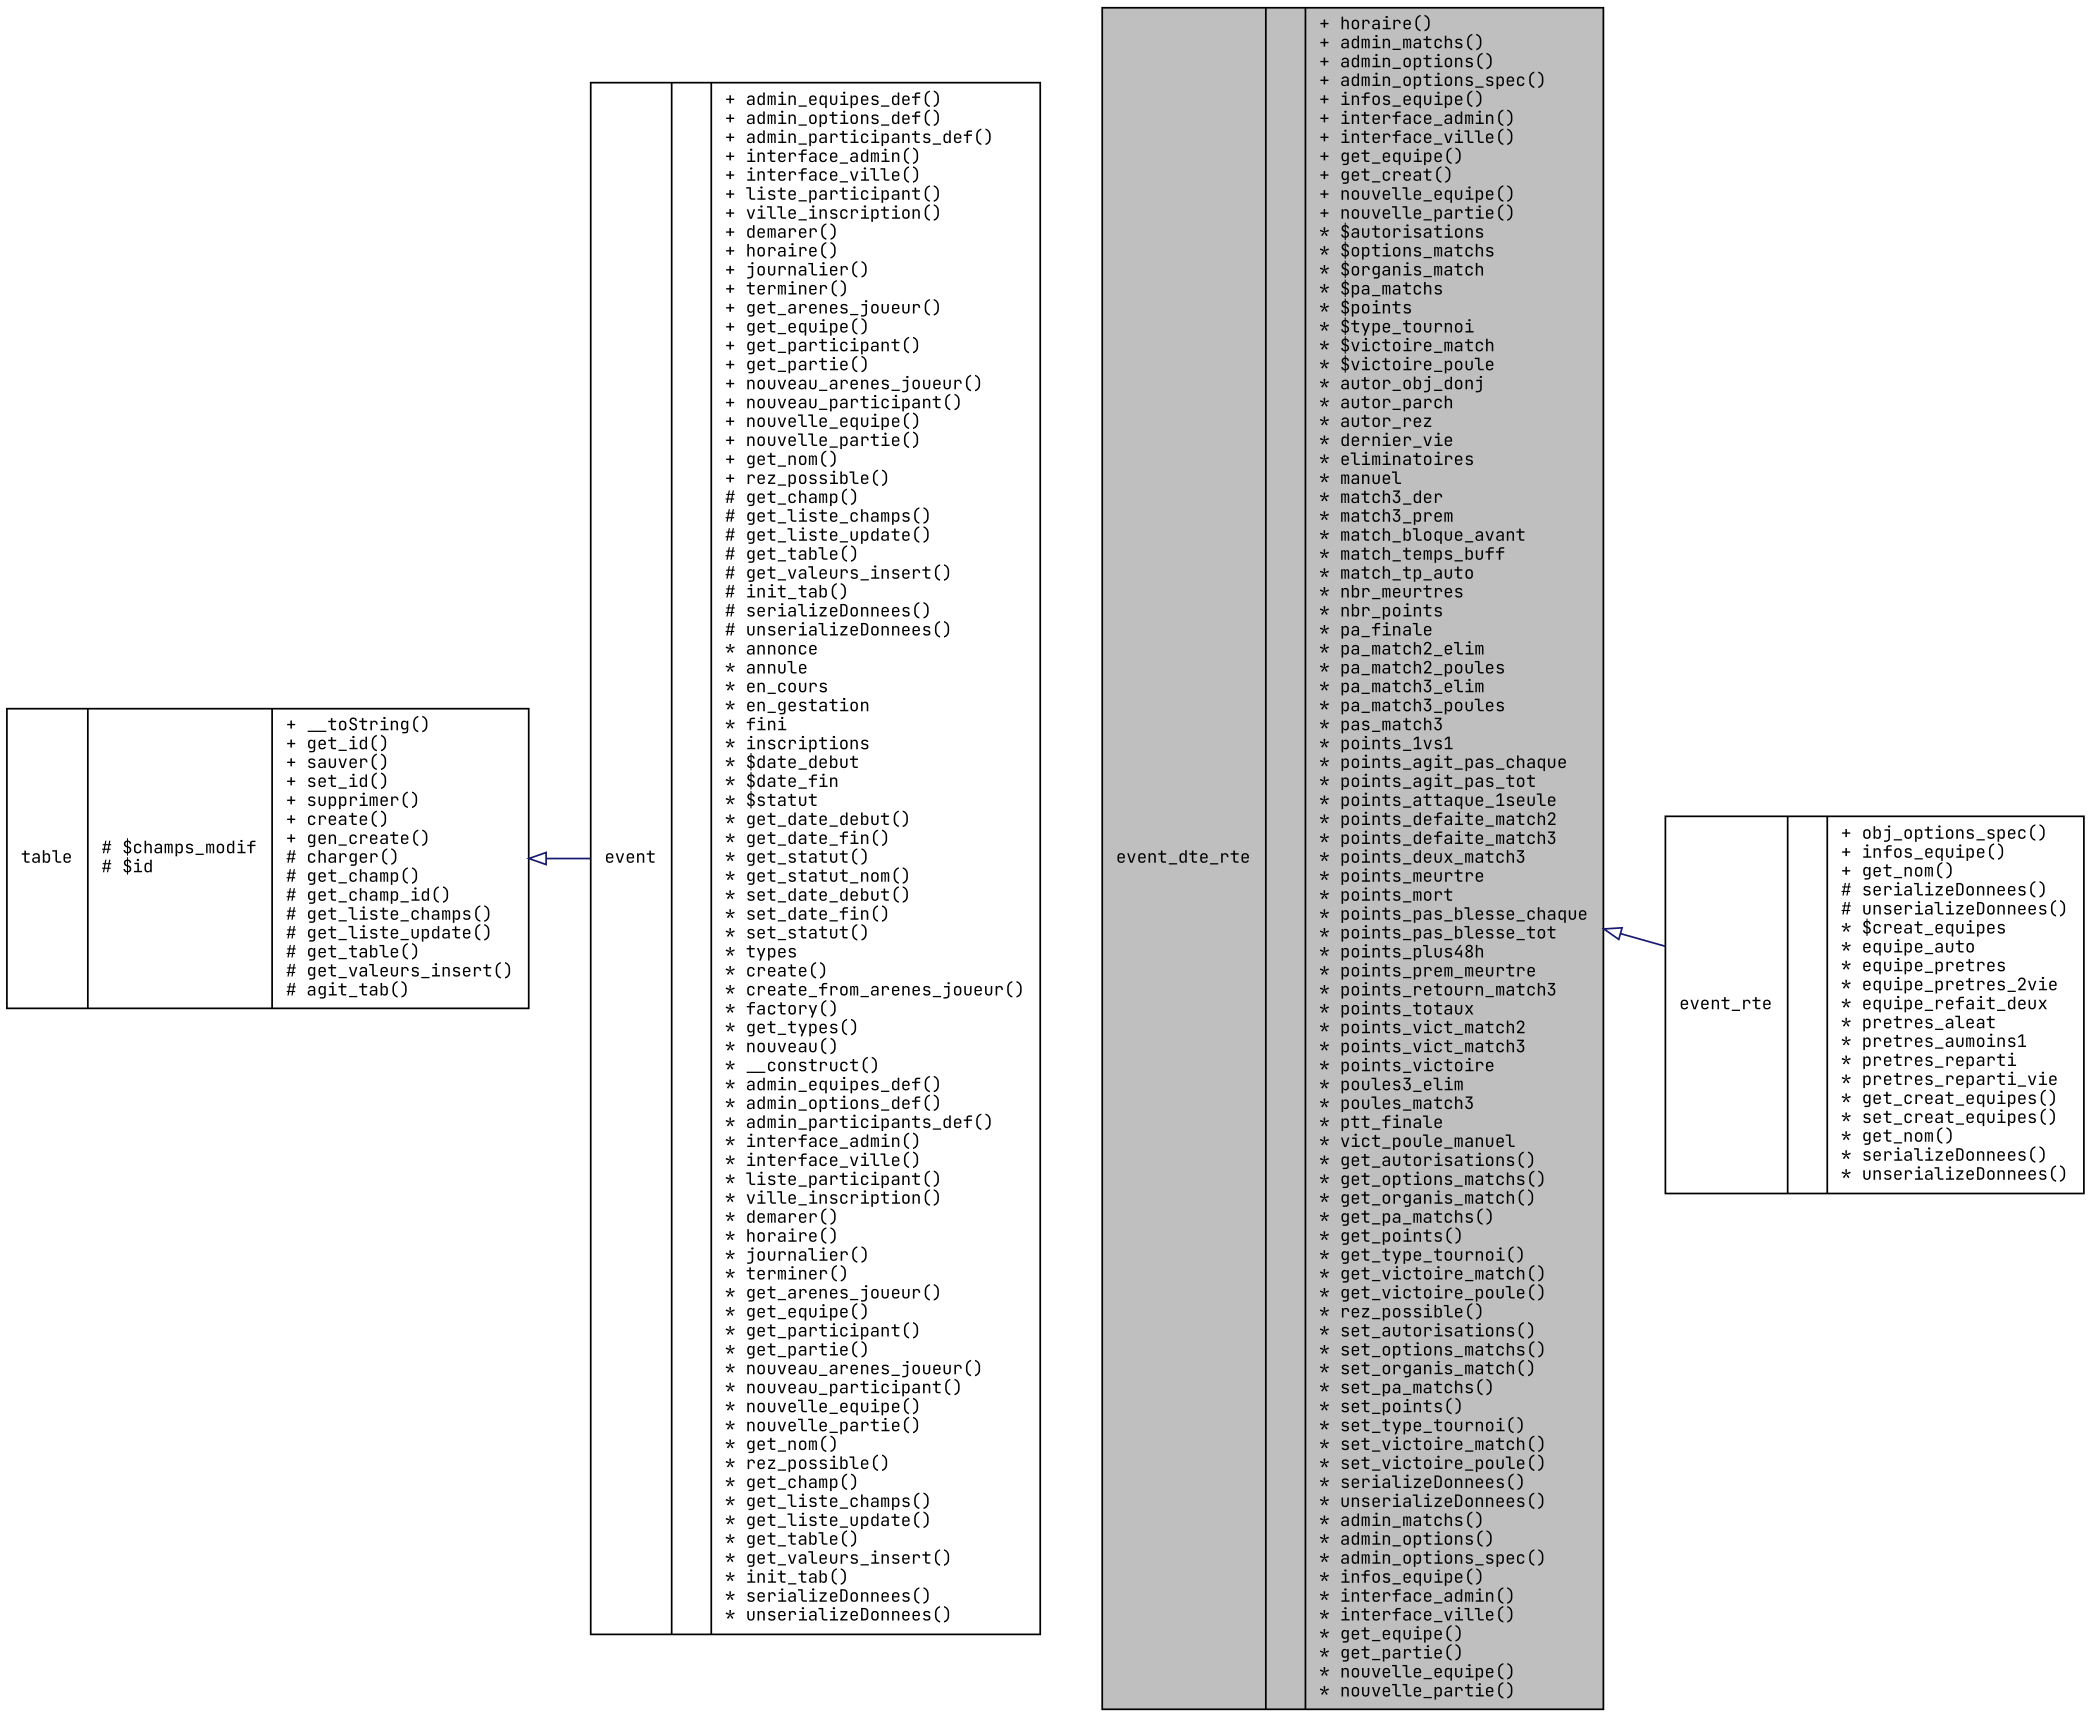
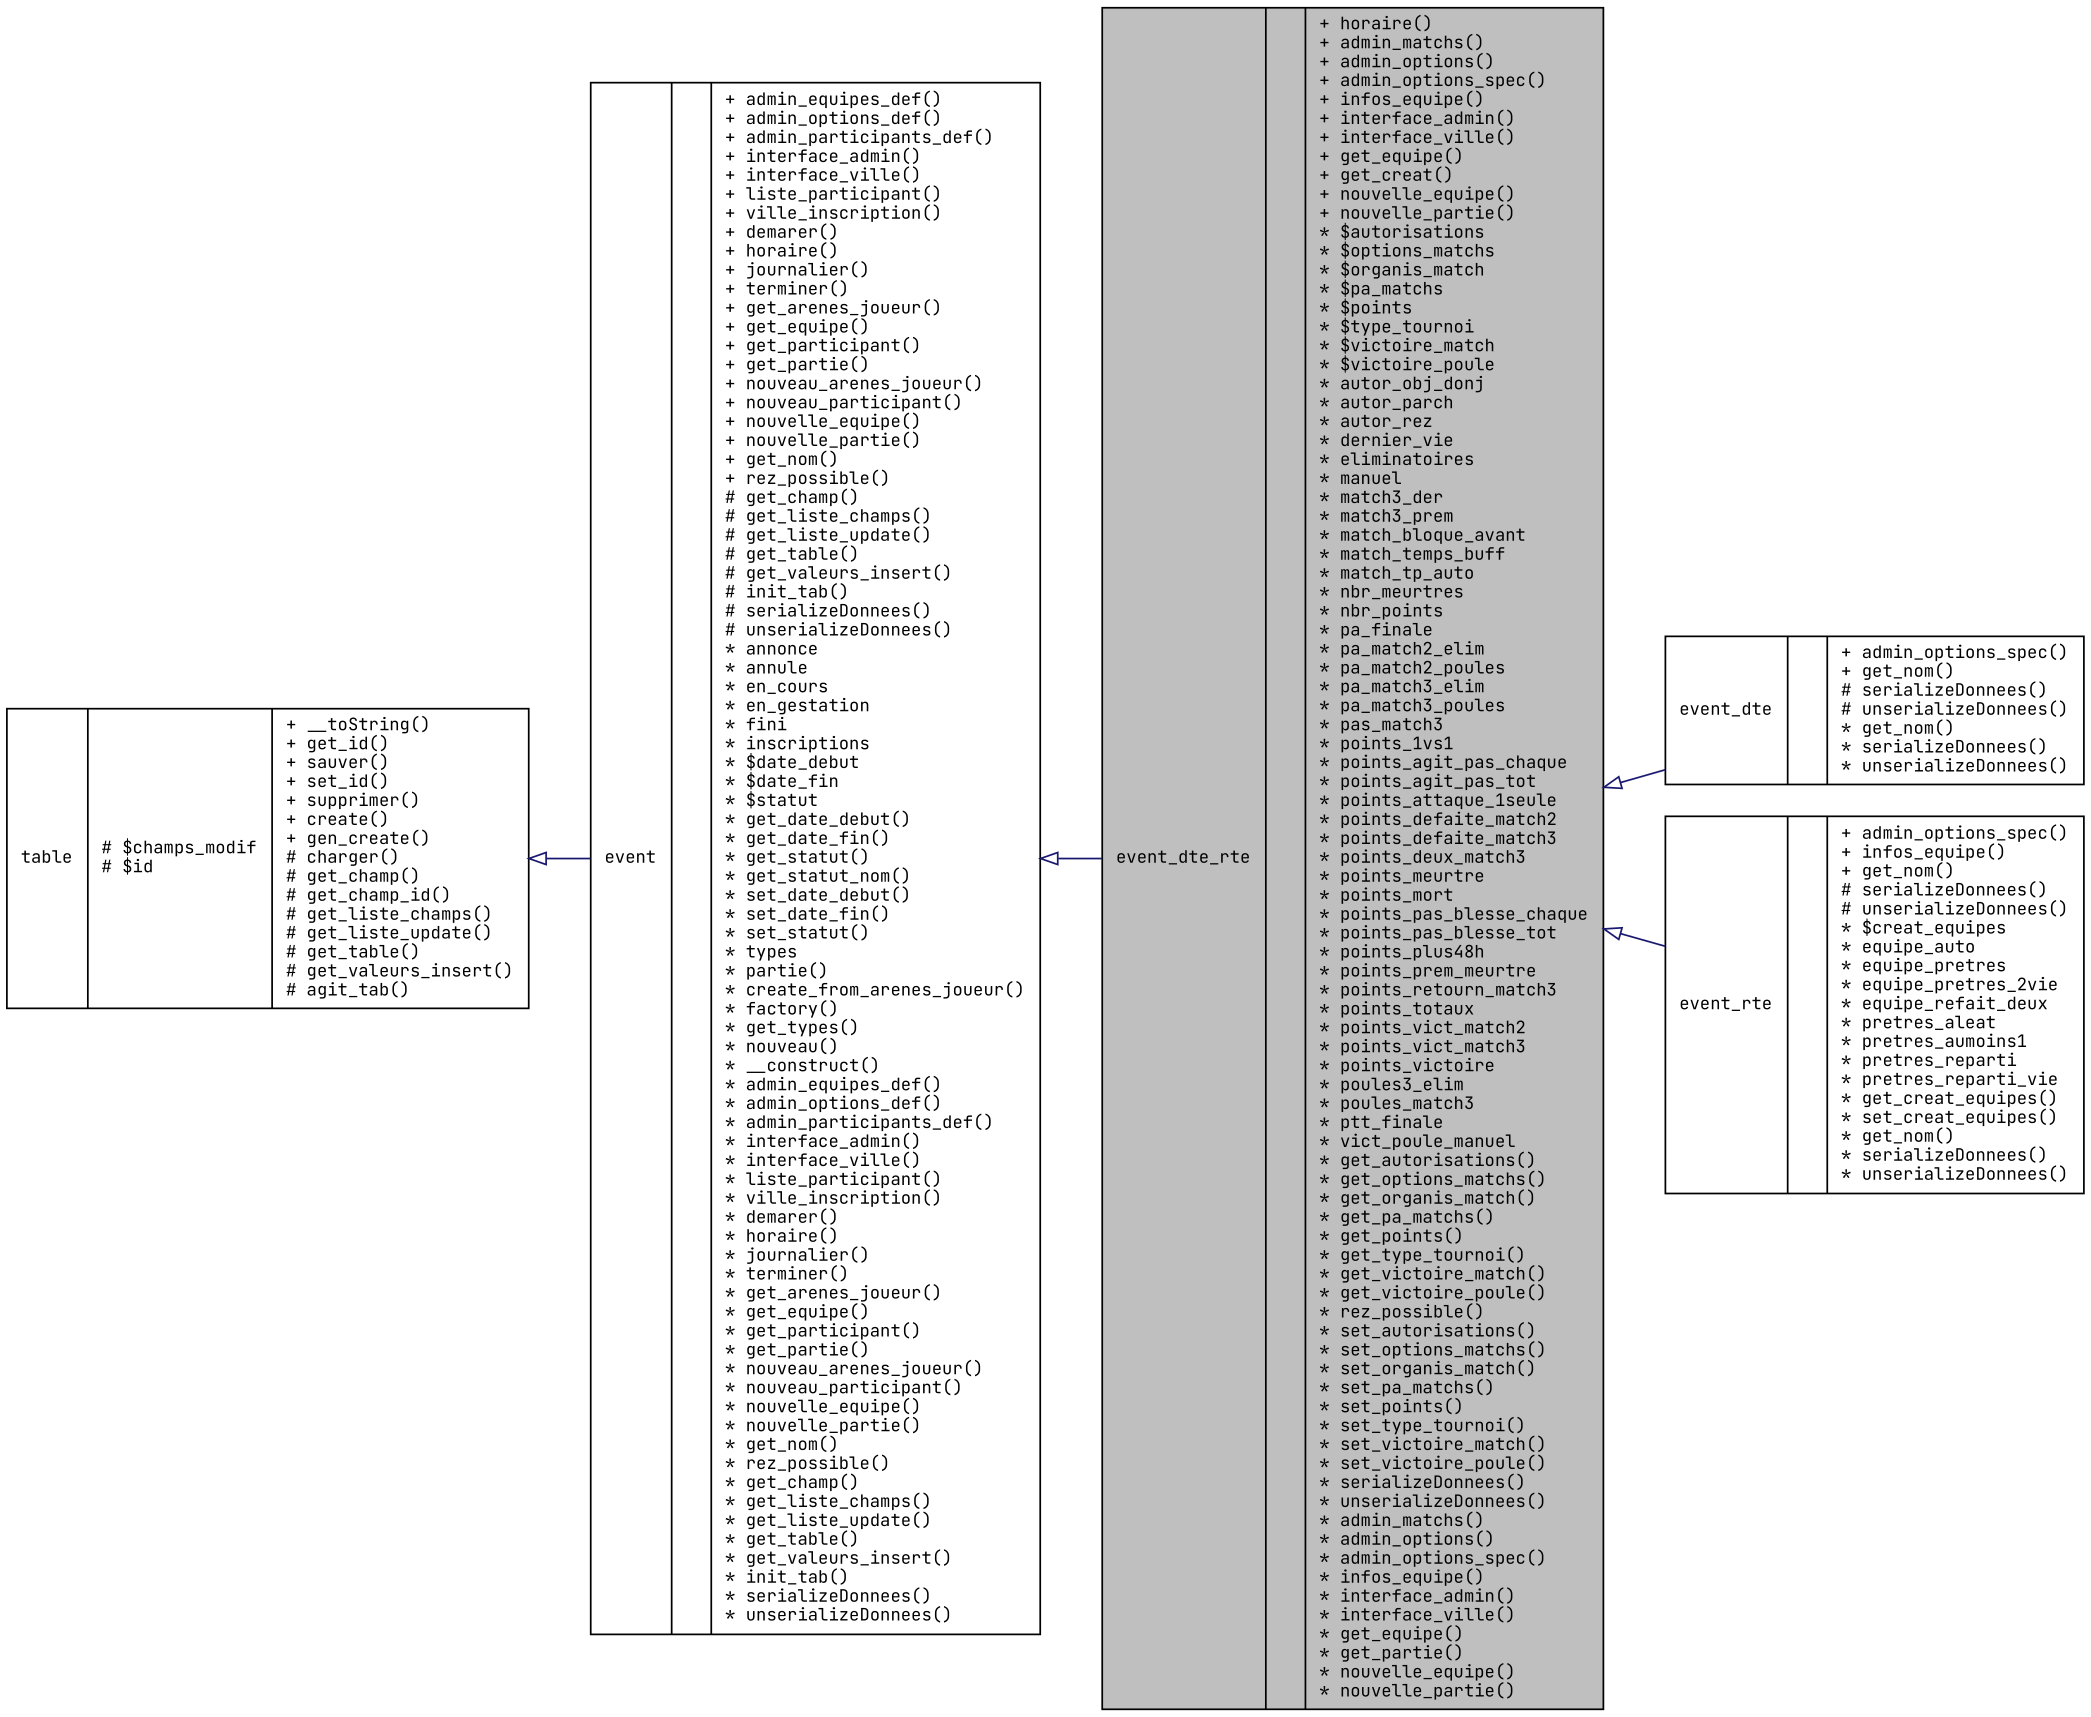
node "event_dte": added
node "event_rte": text "+ obj_options_spec()" -> "+ admin_options_spec()"
edge "event_dte_rte" -> "event": added
node "event": text "* create()" -> "* partie()"
